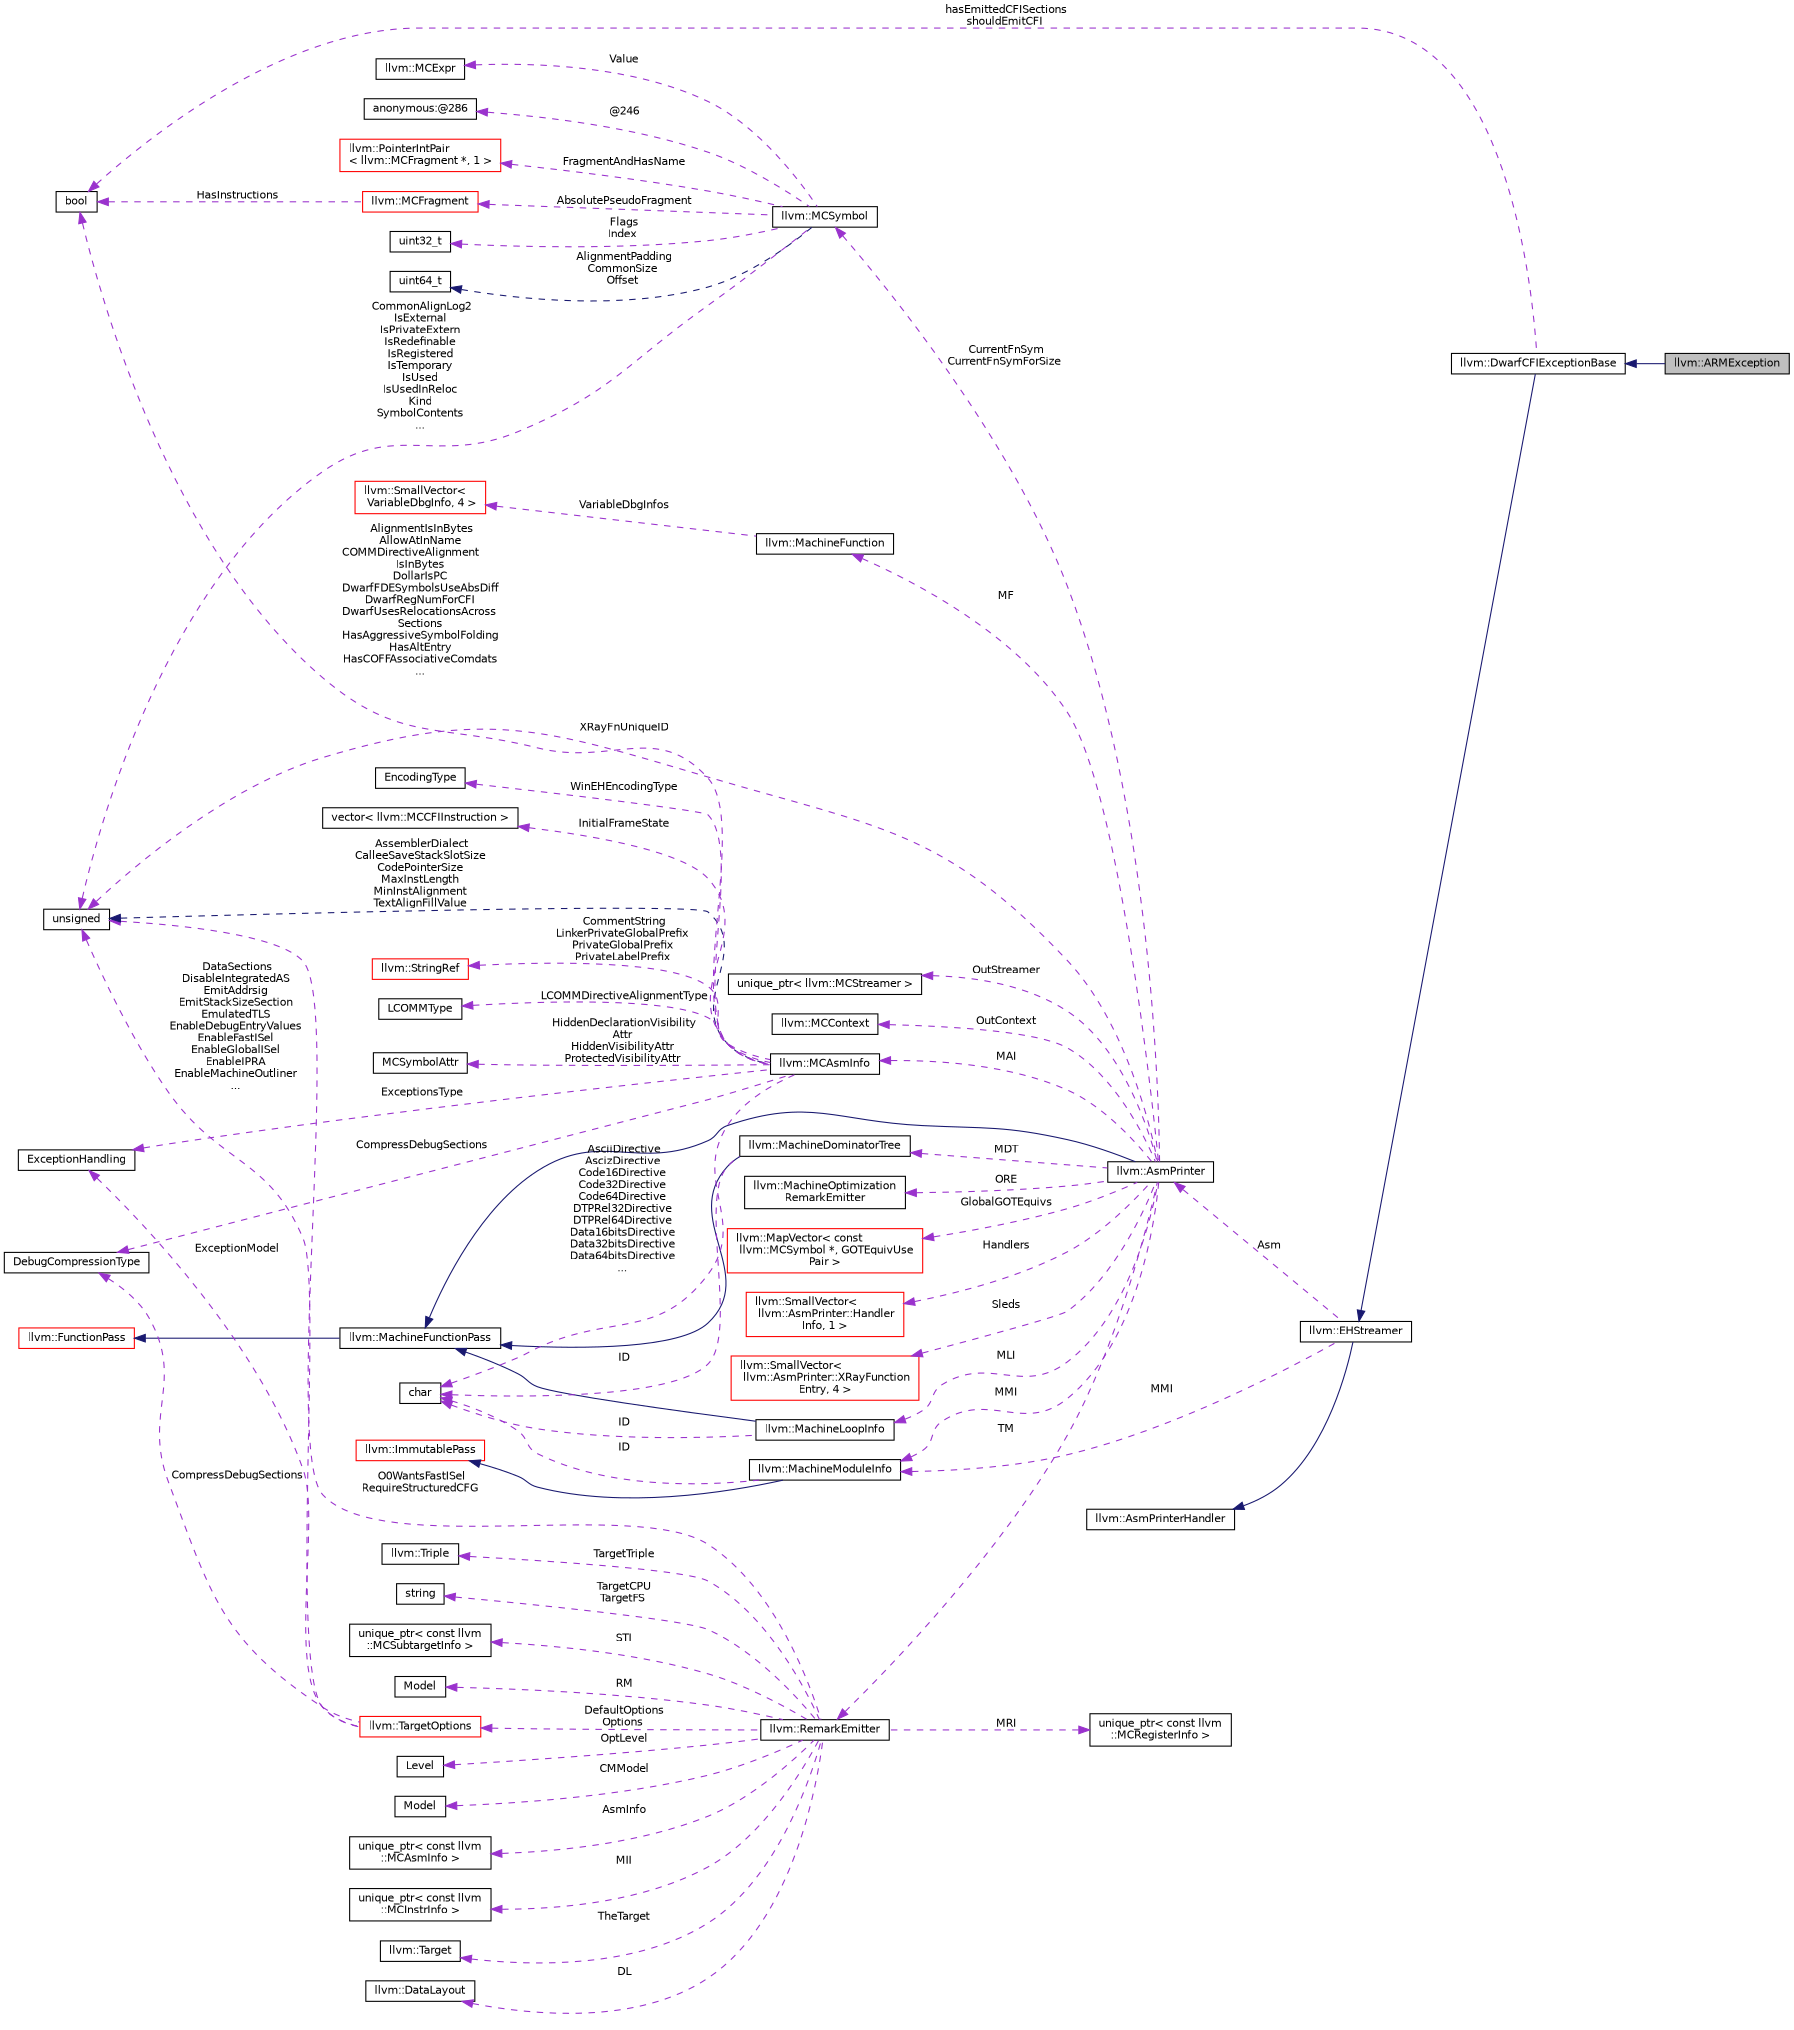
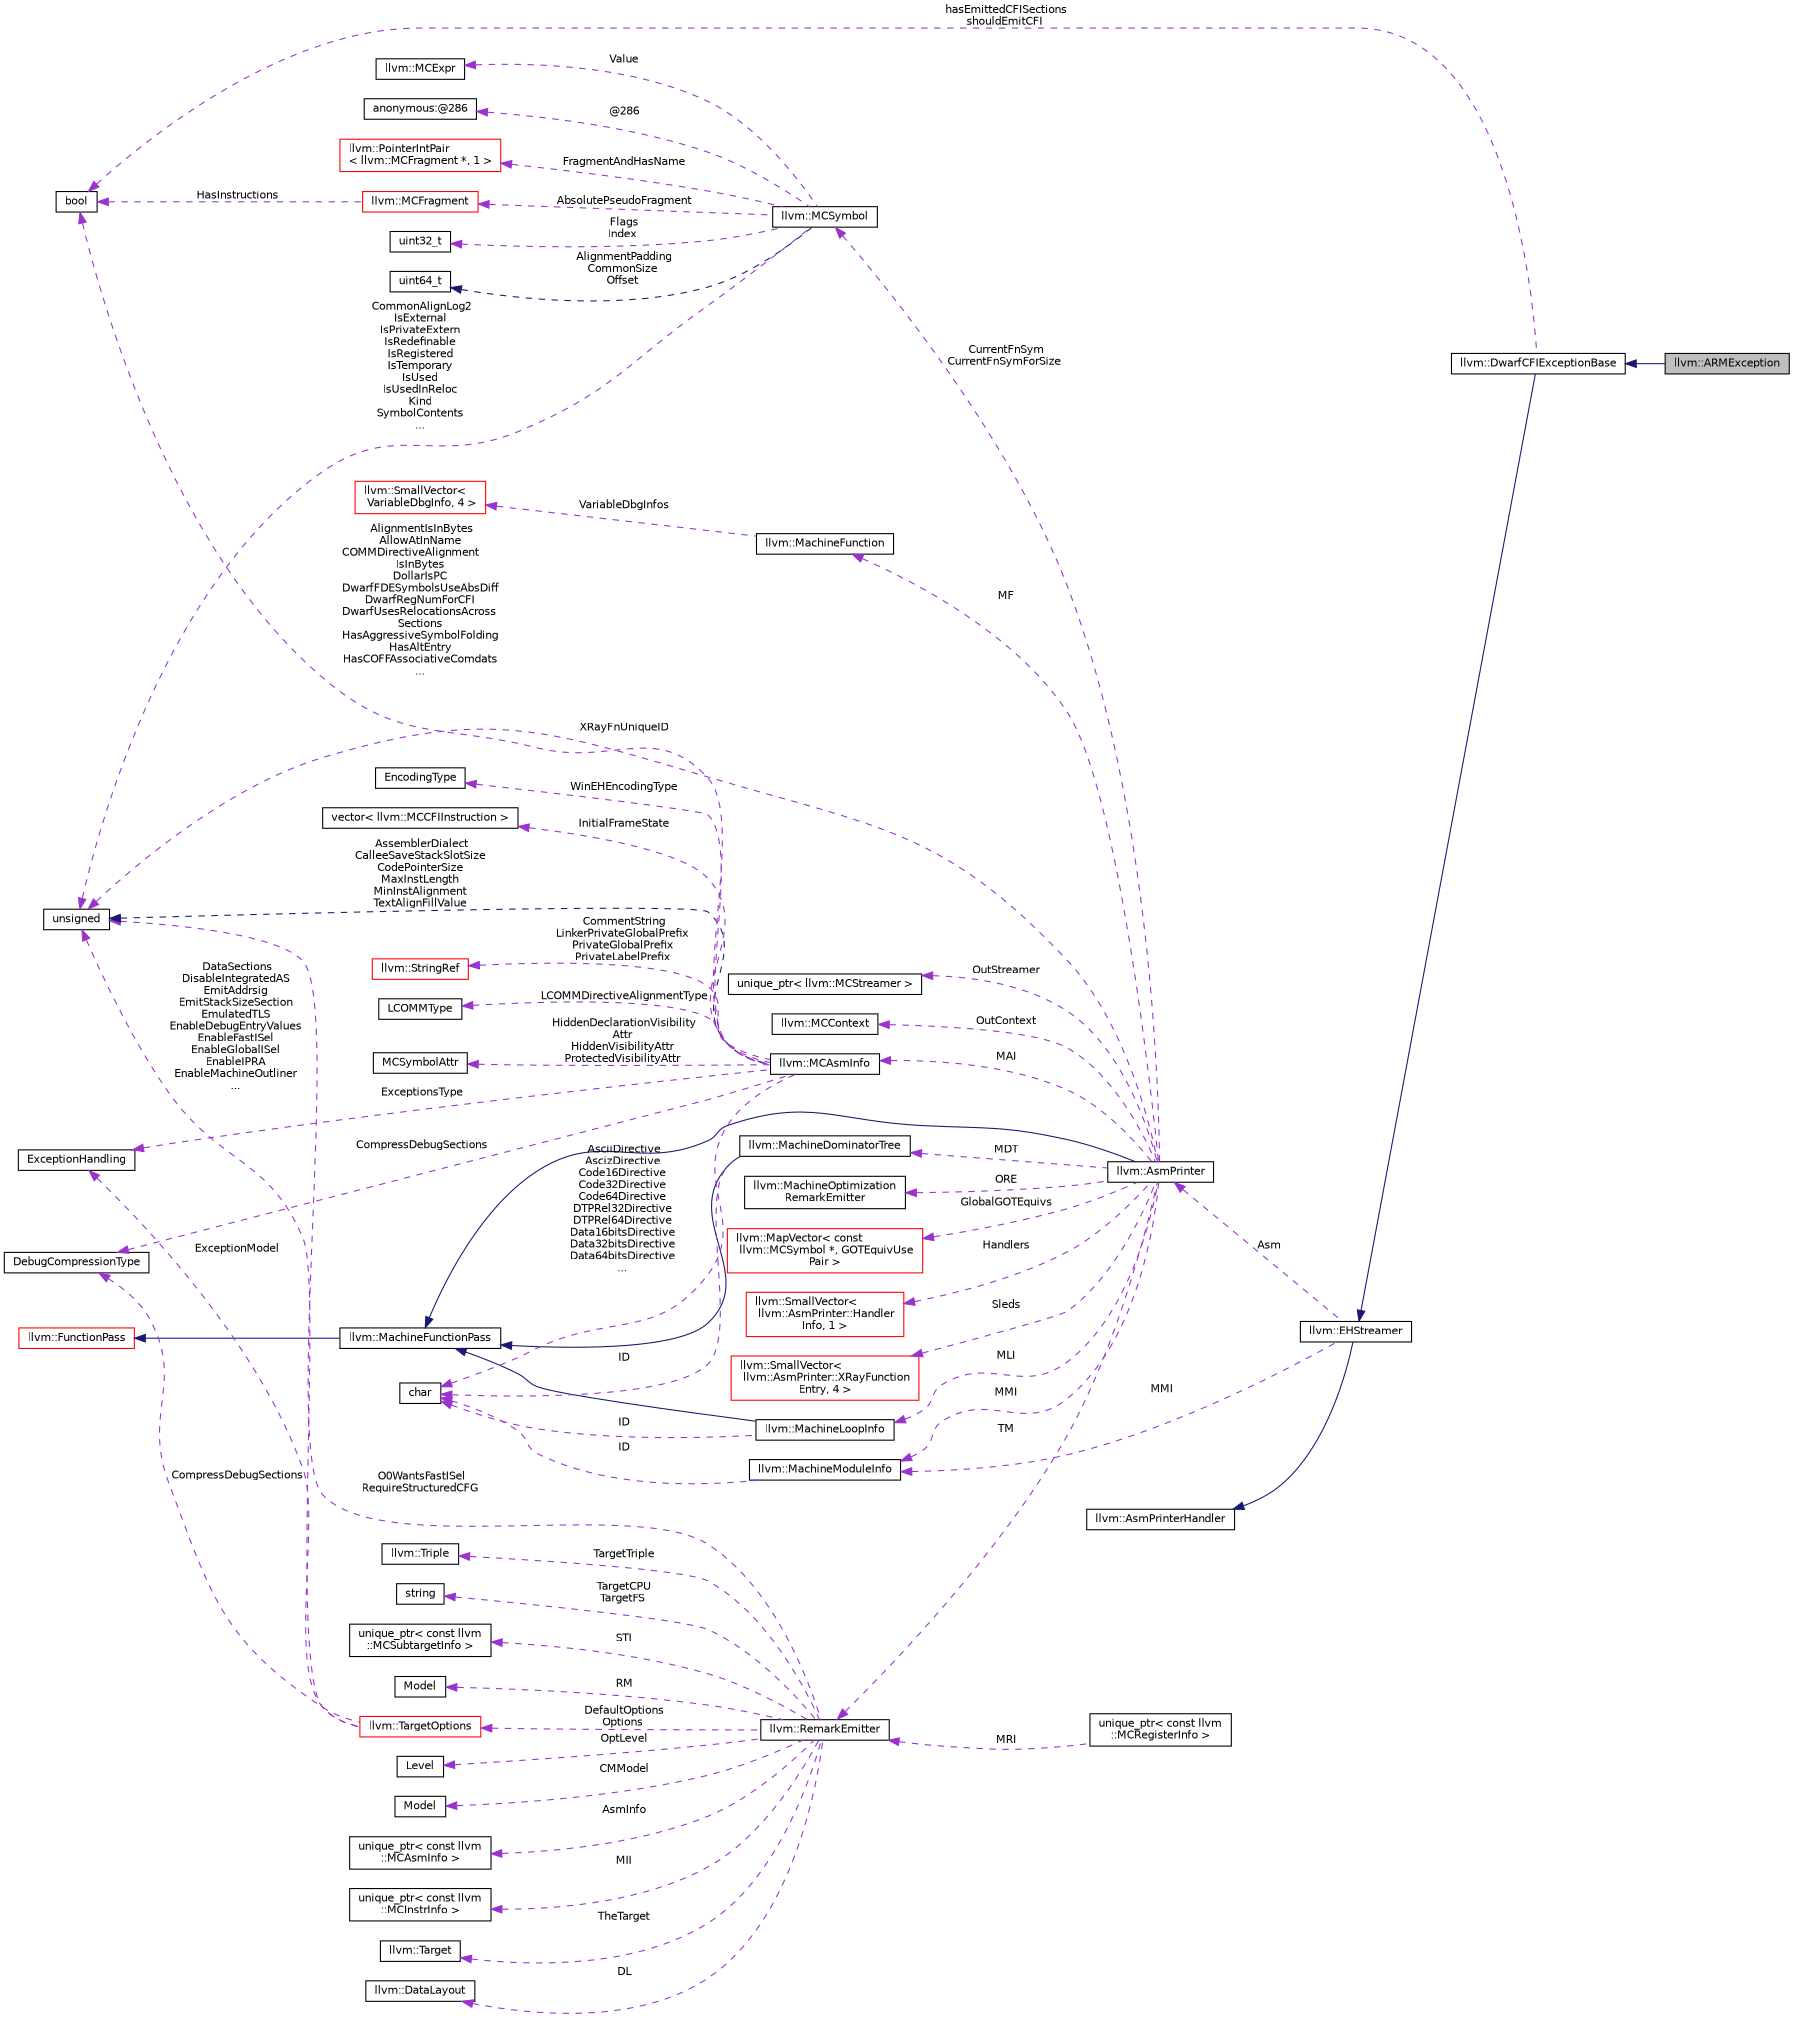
edge "llvm::MCSymbol" -> "anonymous:@286": label " @246" -> " @286"
node "llvm::ImmutablePass": removed
edge "llvm::RemarkEmitter" -> "unique_ptr< const llvm ::MCRegisterInfo >": reversed
